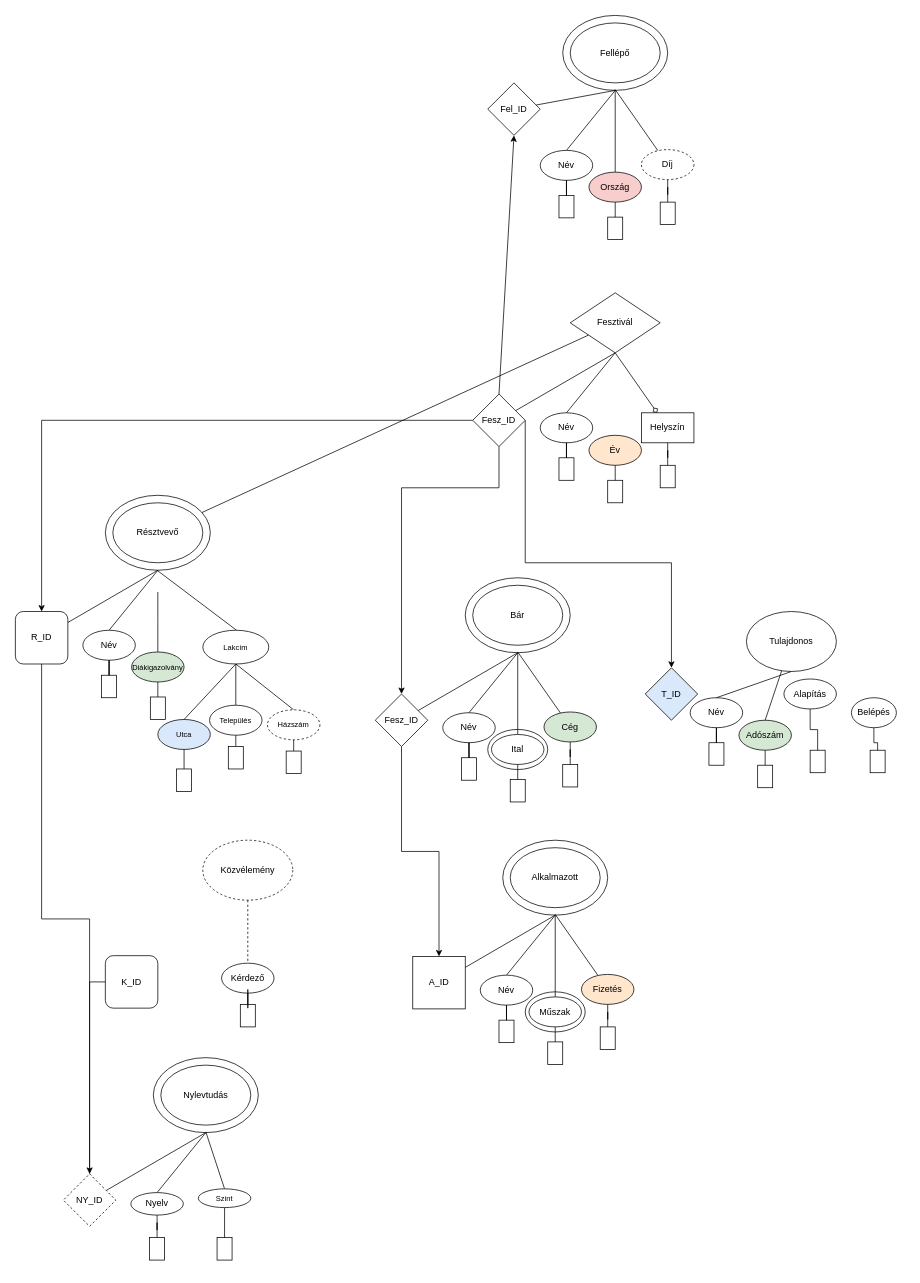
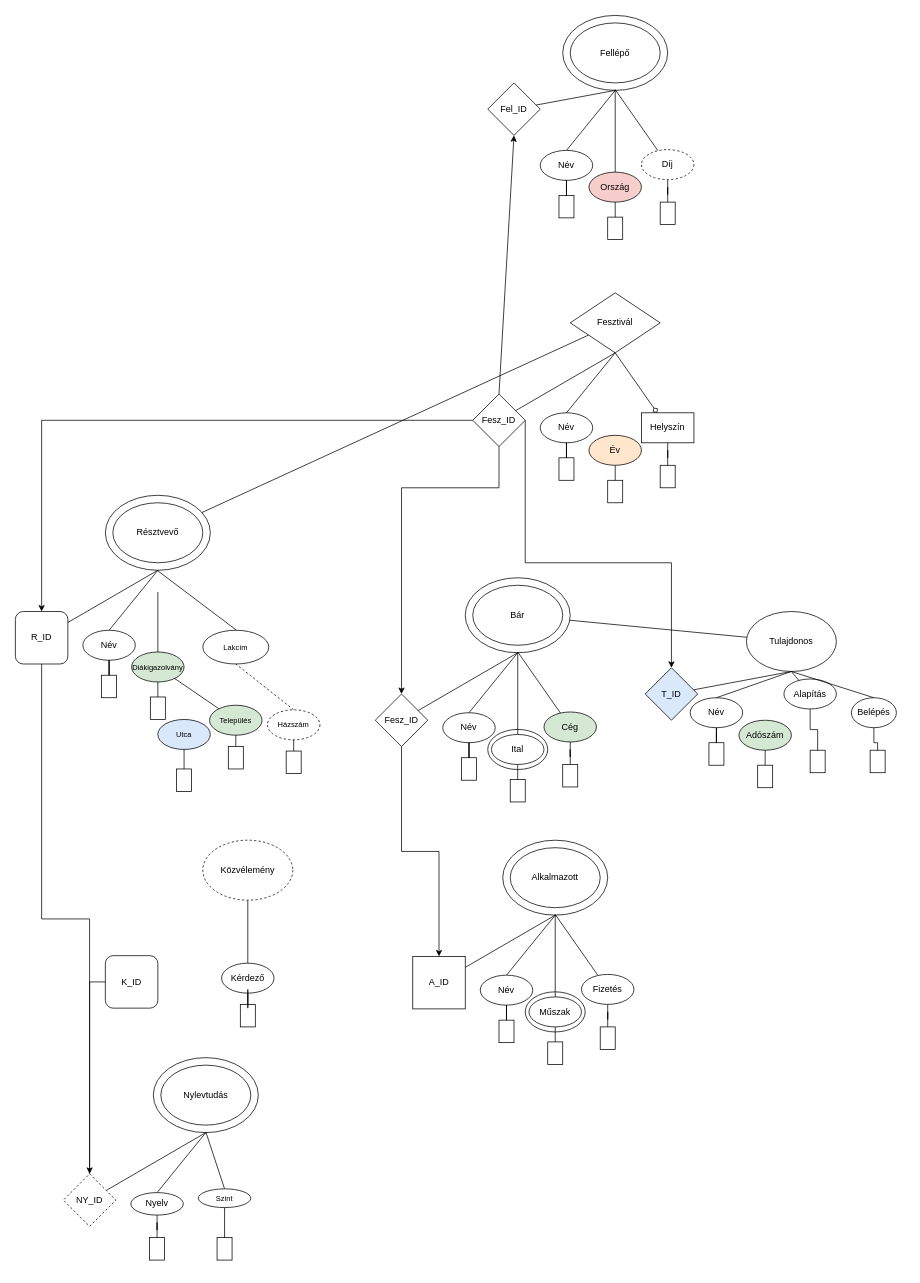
edge "Tulajdonos" -- "Alapítás": added
edge "Tulajdonos" -- "T_ID": added
edge "Tulajdonos" -- "Belépés": added
edge "Lakcím" -- "Település": now "Diákigazolvány" -- "Település"
edge "Lakcím" -- "Házszám": style solid -> dashed
edge "Lakcím" -- "Utca": removed
edge "Tulajdonos" -- "Adószám": now "Tulajdonos" -- "Bár"
node "Település": fillcolor #ffffff -> #d5e8d4
edge "Közvélemény" -- "Kérdező": style dashed -> solid
node "Fizetés": fillcolor #ffe6cc -> #ffffff
